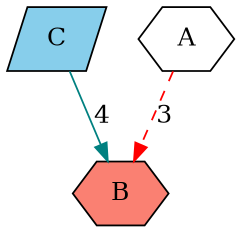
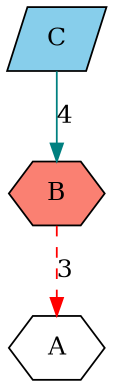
edge "A" -> "B": reversed
